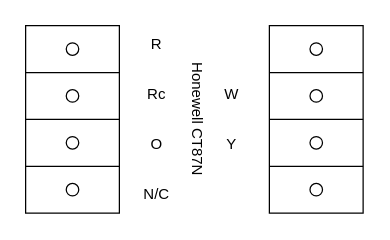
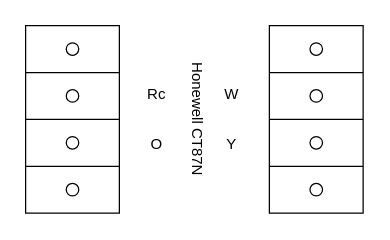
node "R": removed
node "N/C": removed
